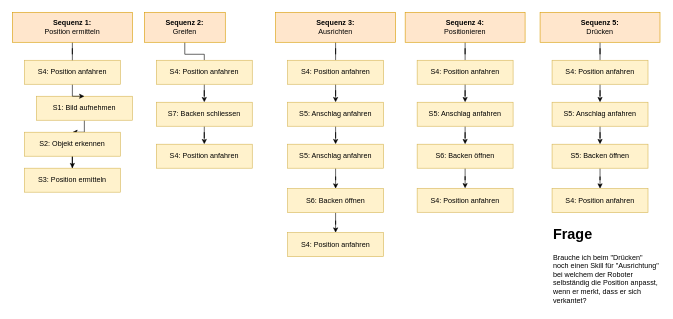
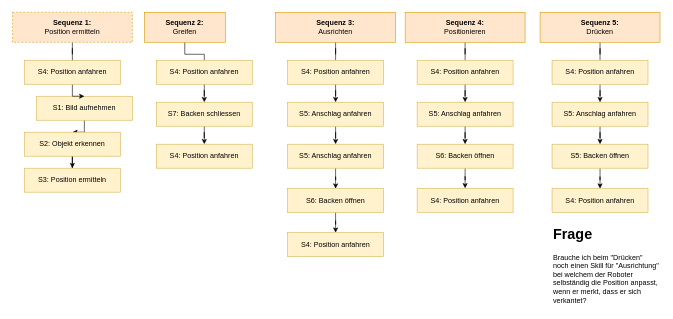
node "Sequenz 1: Position ermitteln": style solid -> dashed
